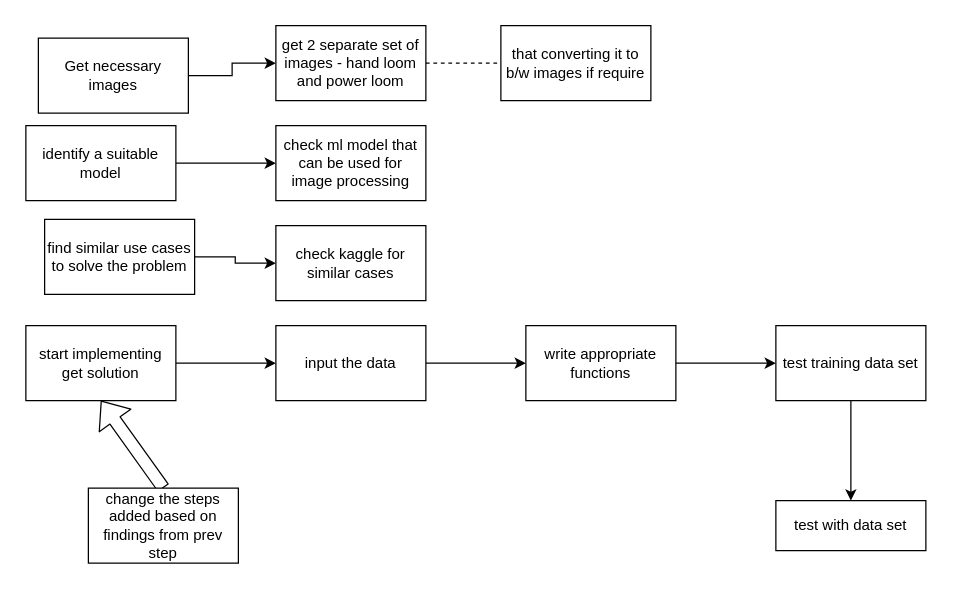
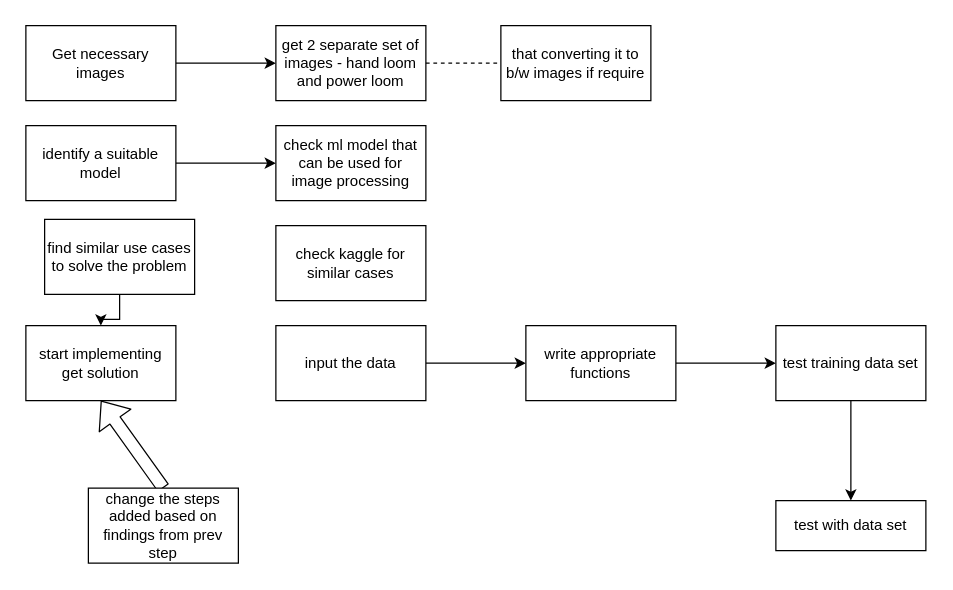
node "Get necessary images": moved (113, 76) -> (101, 63)
edge "find similar use cases to solve the problem" -> "check kaggle for similar cases": now "find similar use cases to solve the problem" -> "start implementing get solution"
edge "start implementing get solution" -> "input the data": removed
